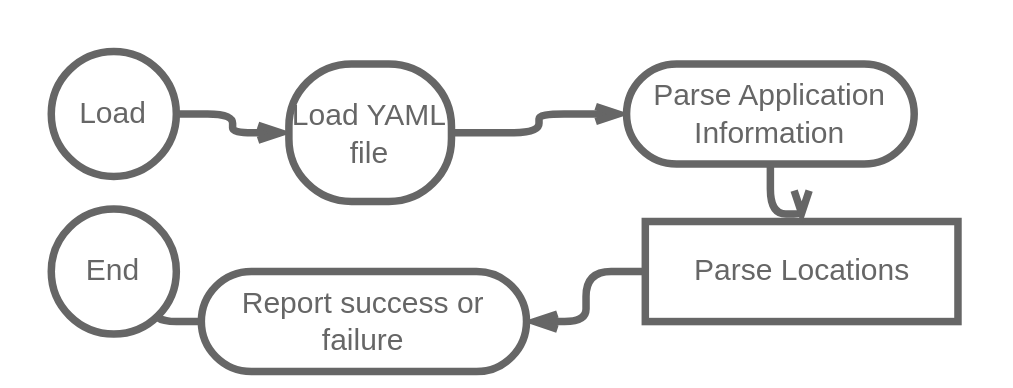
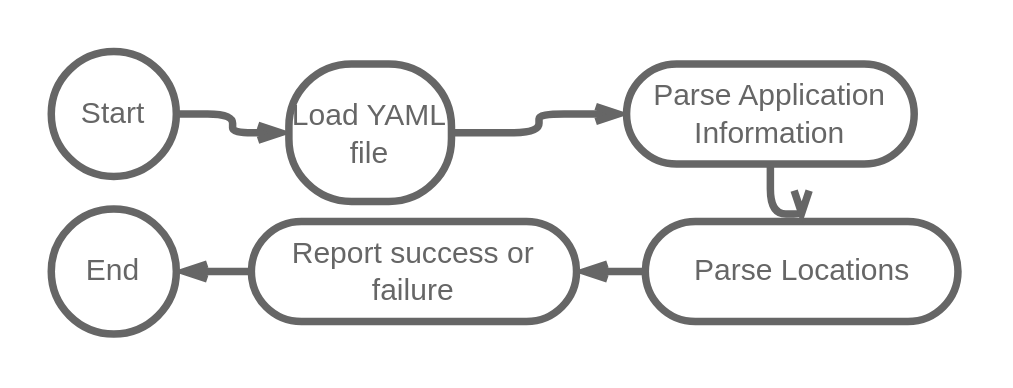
node "Load": label "Load" -> "Start"
node "Parse Locations": shape rectangle -> rounded rectangle
node "Report success or failure": moved (364, 321) -> (414, 271)
